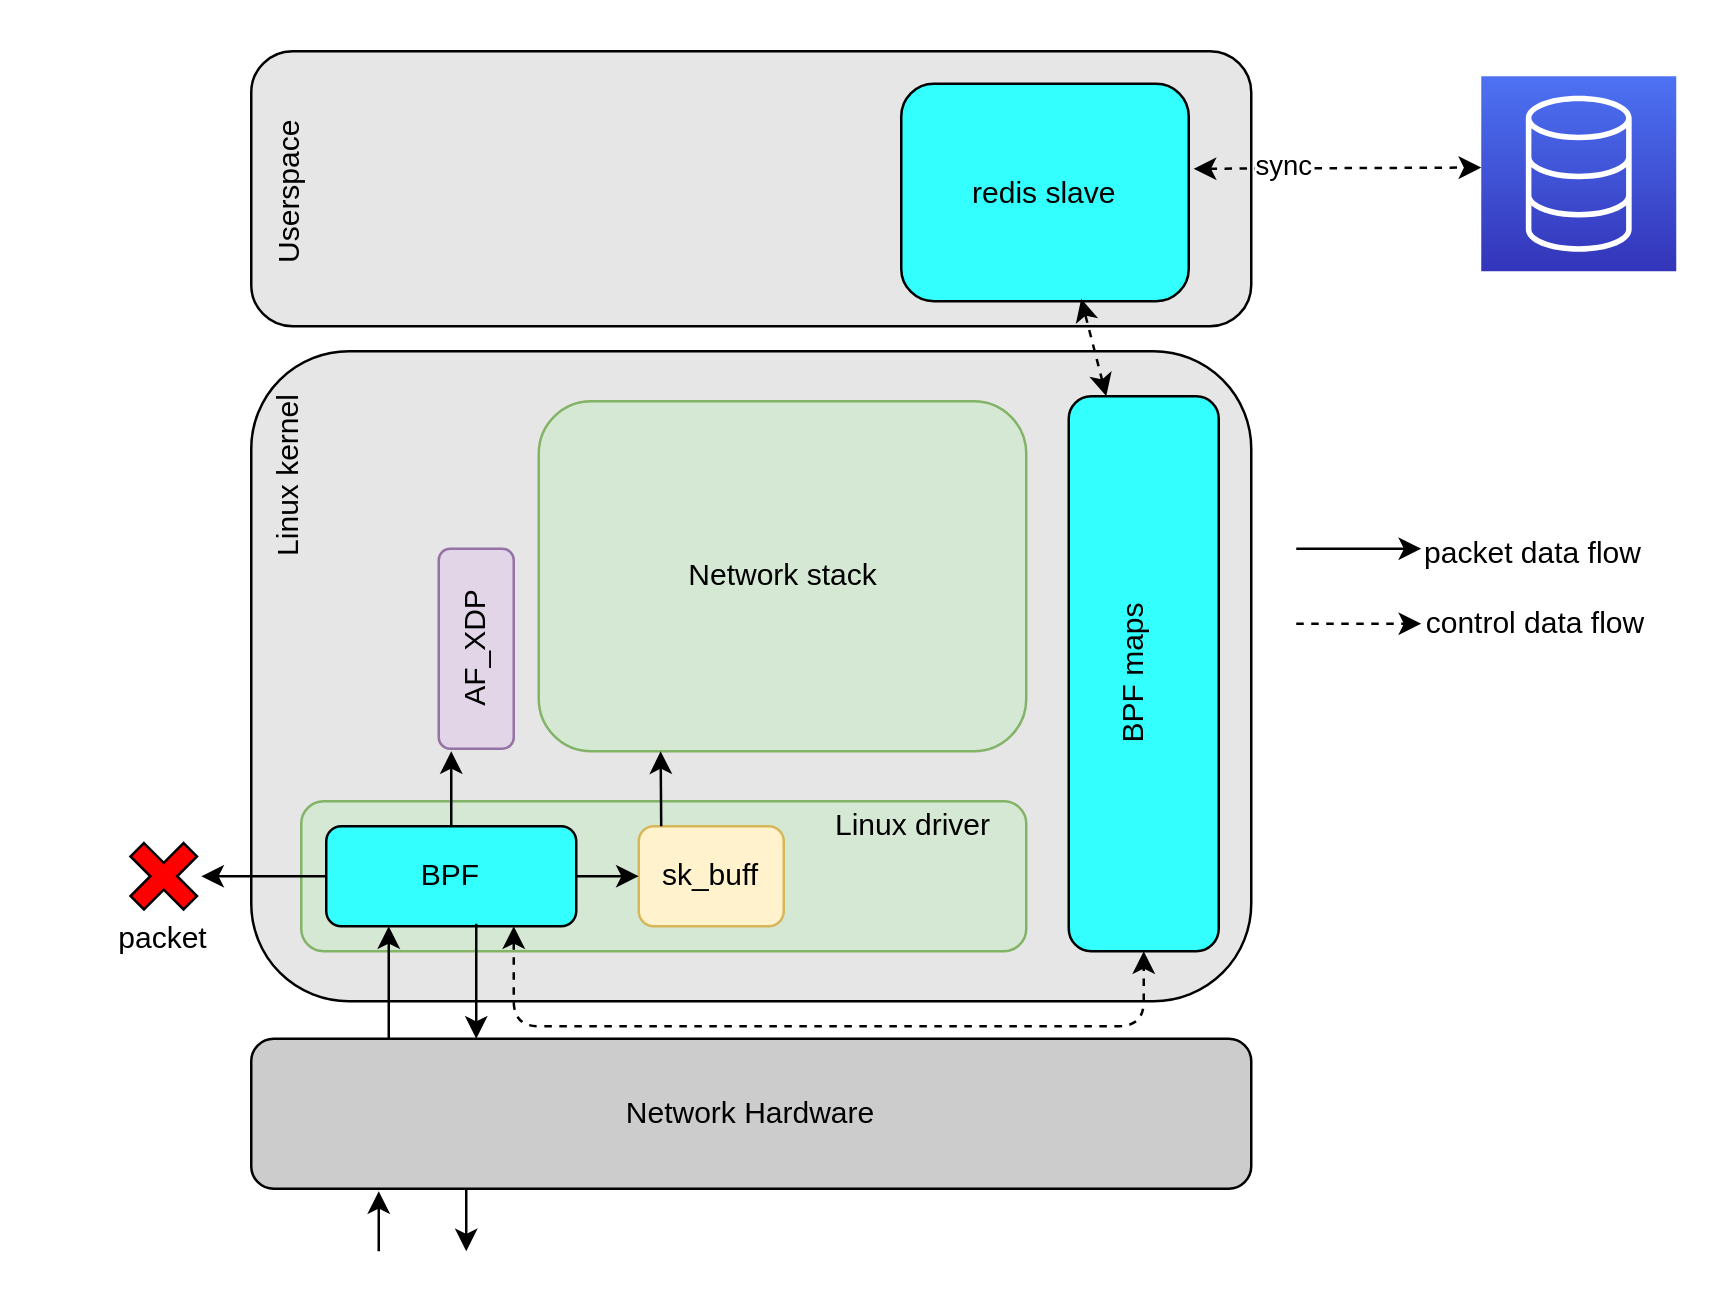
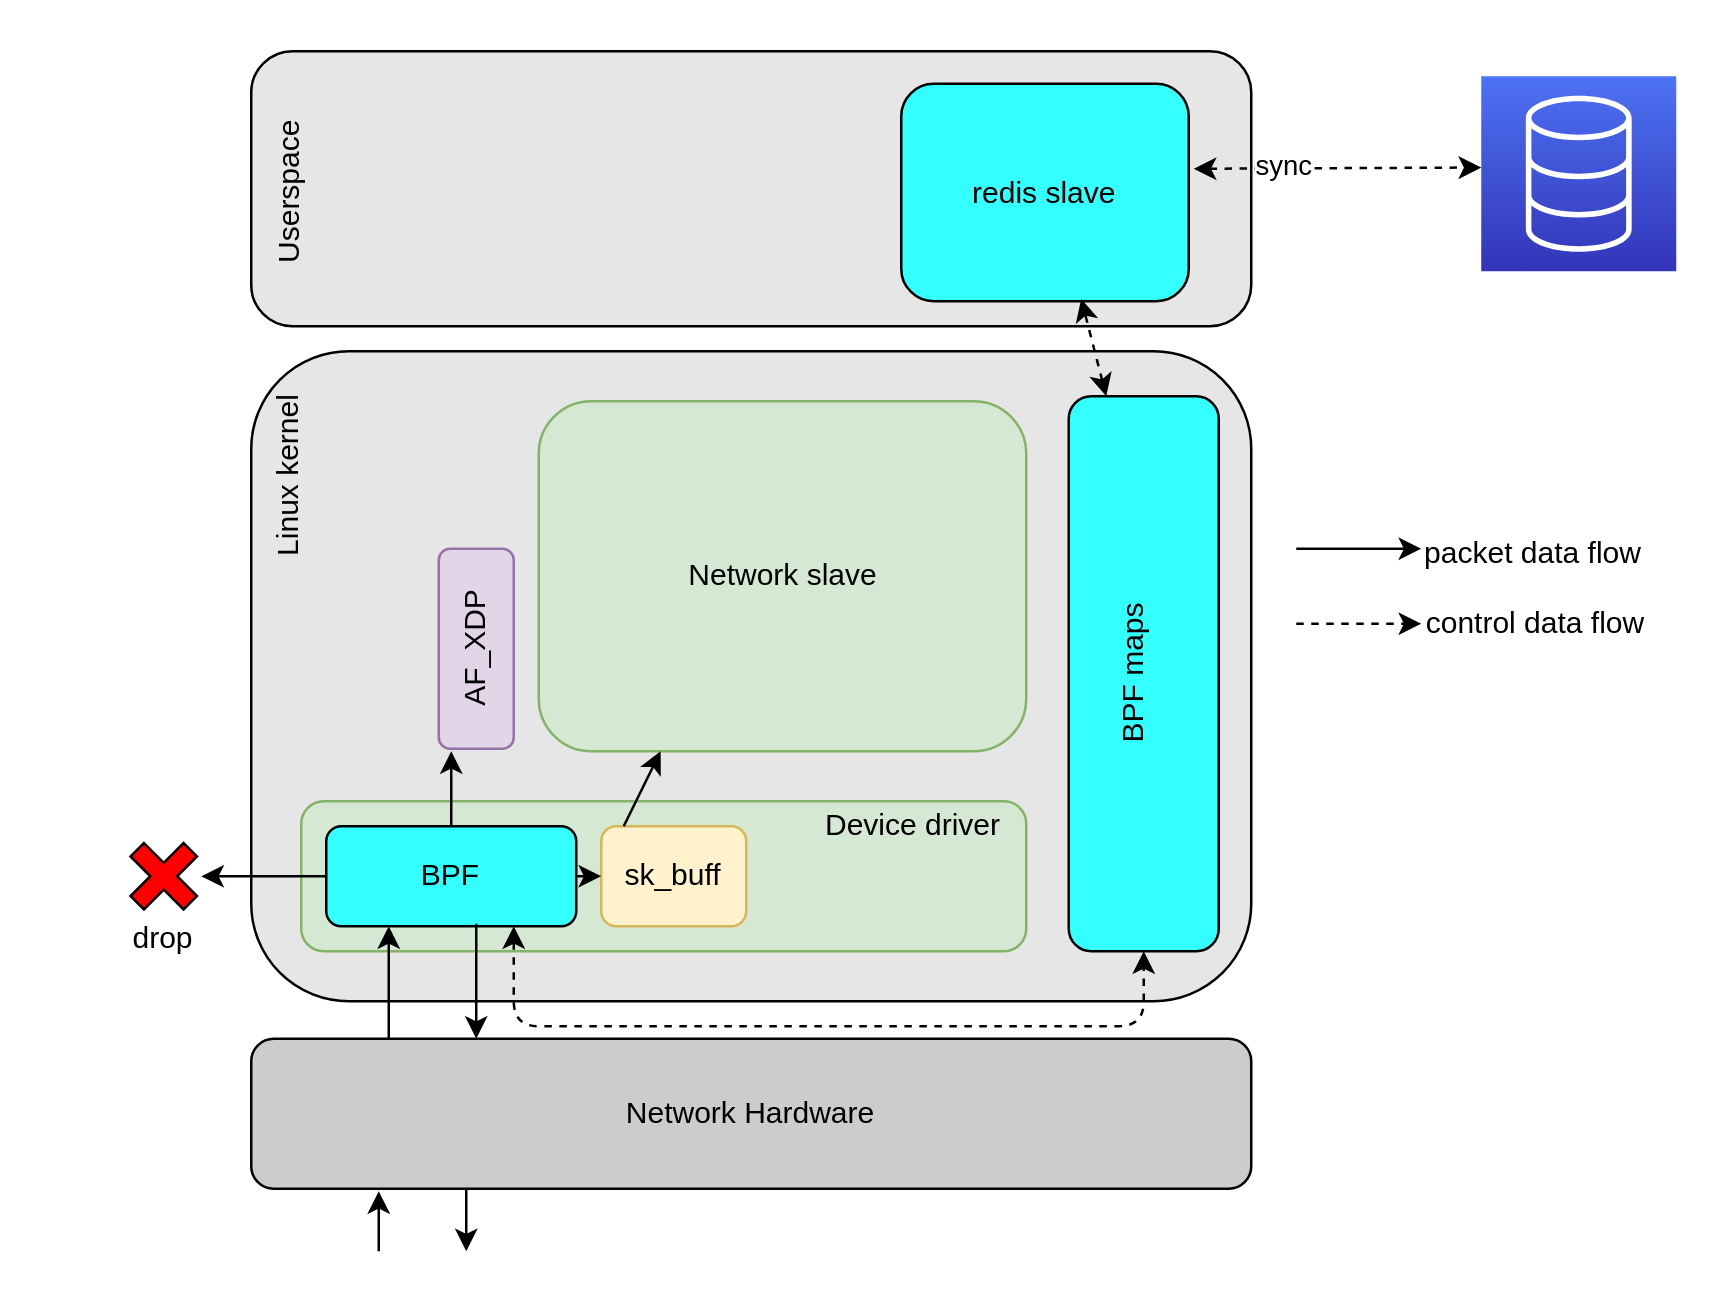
node "Network stack": label "Network stack" -> "Network slave"
node "Linux driver": label "Linux driver" -> "Device driver"
node "sk_buff": moved (711, 876) -> (674, 876)
node "packet": label "packet" -> "drop"
